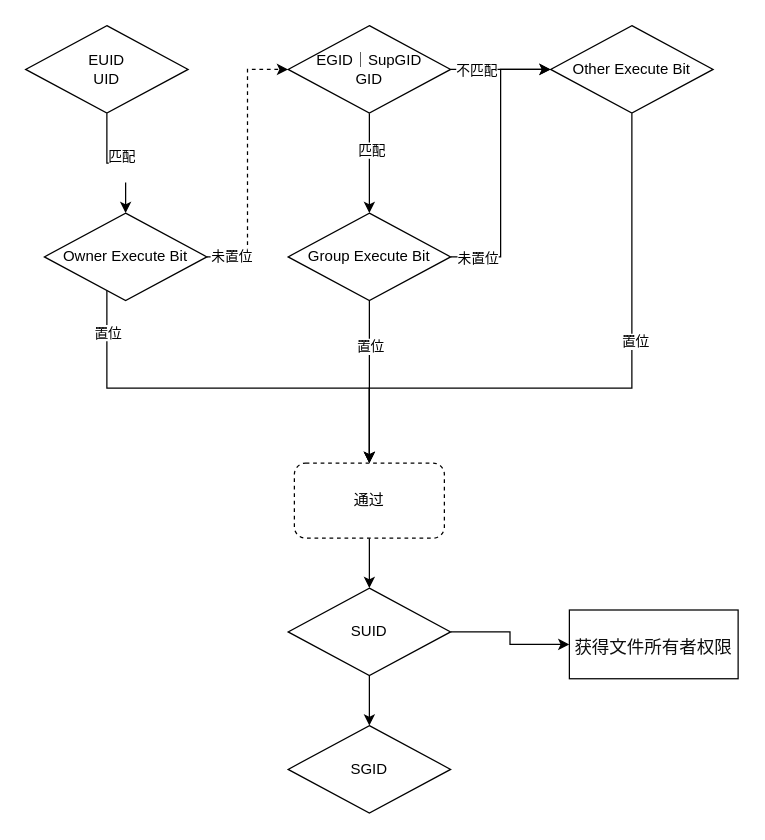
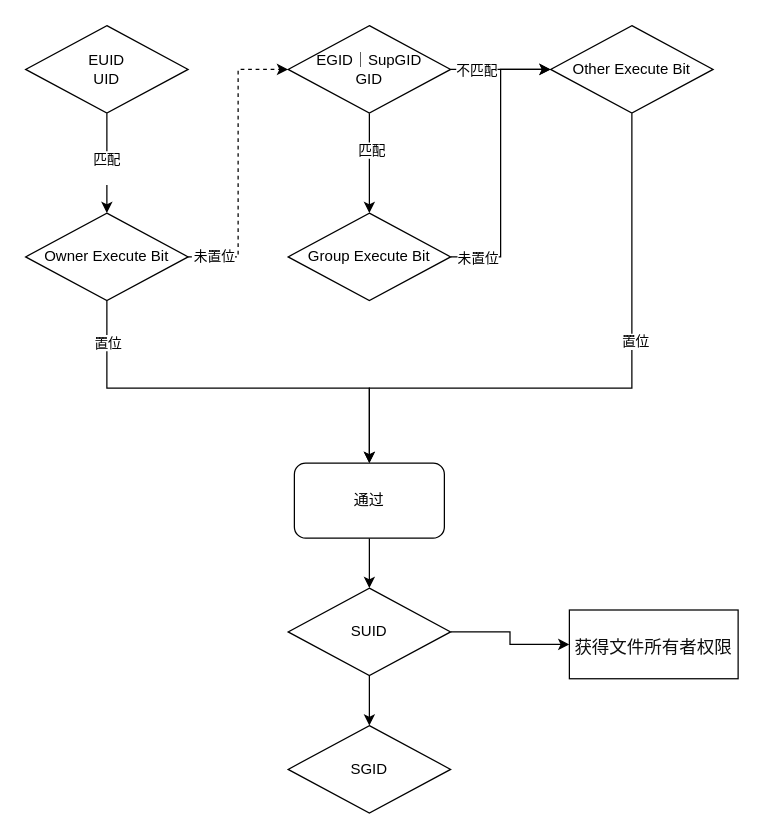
node "Owner Execute Bit": moved (126, 257) -> (107, 257)
edge "Group Execute Bit" -> "通过": removed, label "置位"
node "通过": style dashed -> solid
